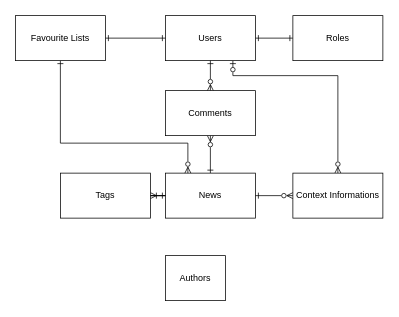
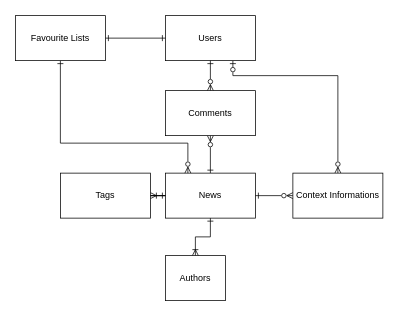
edge "Users" -- "Roles": removed
node "Roles": removed
edge "News" -- "Authors": added
